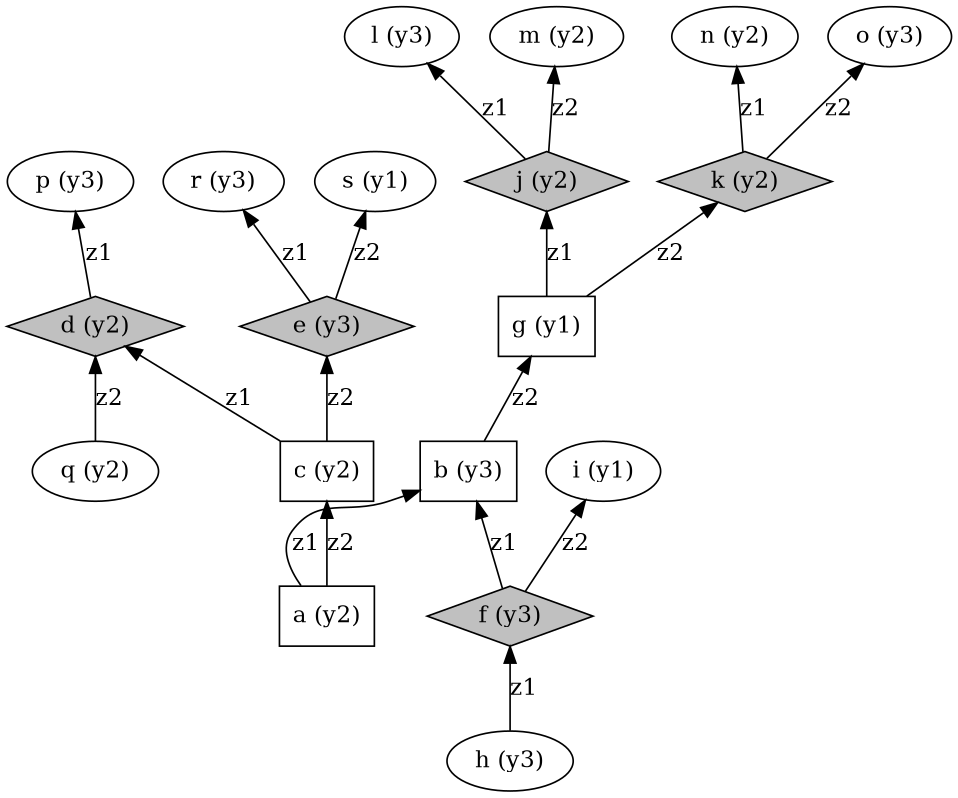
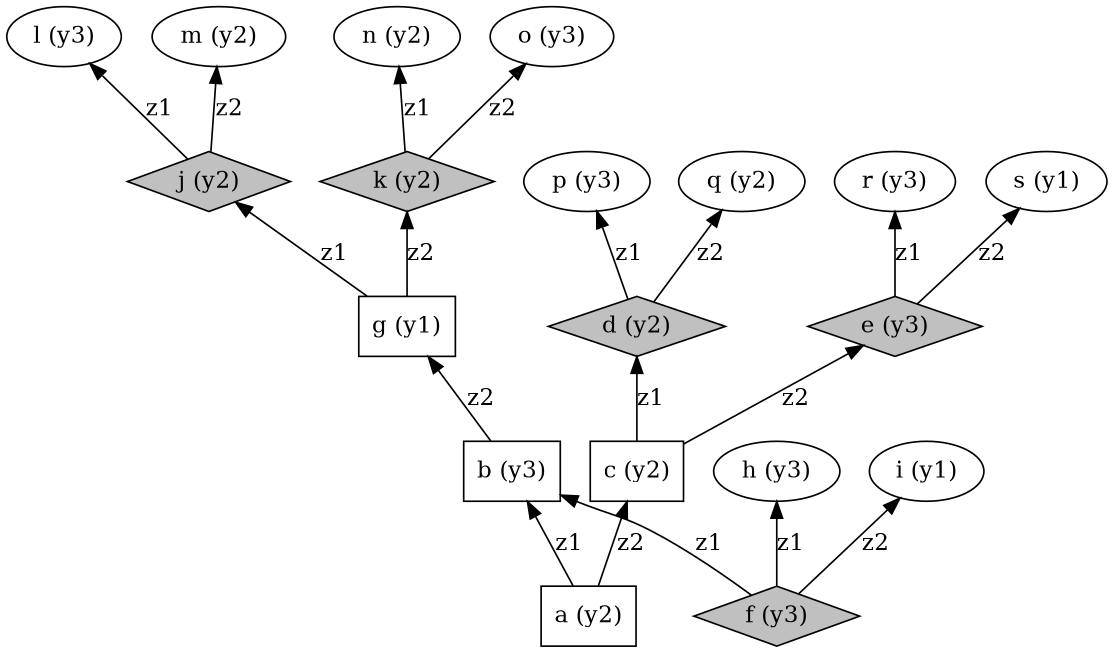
edge "q (y2)" -> "d (y2)": reversed
edge "h (y3)" -> "f (y3)": reversed
